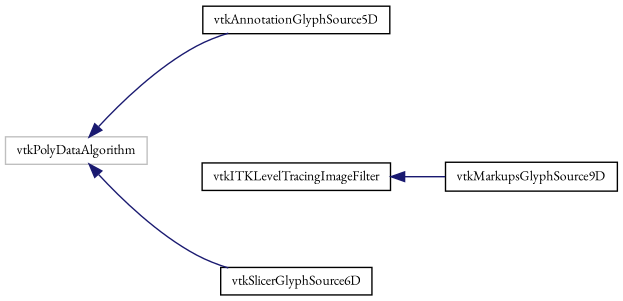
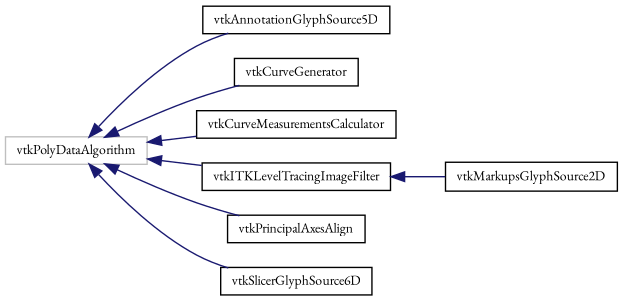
node "vtkCurveGenerator": added
node "vtkCurveMeasurementsCalculator": added
edge "vtkITKLevelTracingImageFilter" -> "vtkPolyDataAlgorithm": added
node "vtkMarkupsGlyphSource9D": label "vtkMarkupsGlyphSource9D" -> "vtkMarkupsGlyphSource2D"
node "vtkPrincipalAxesAlign": added
